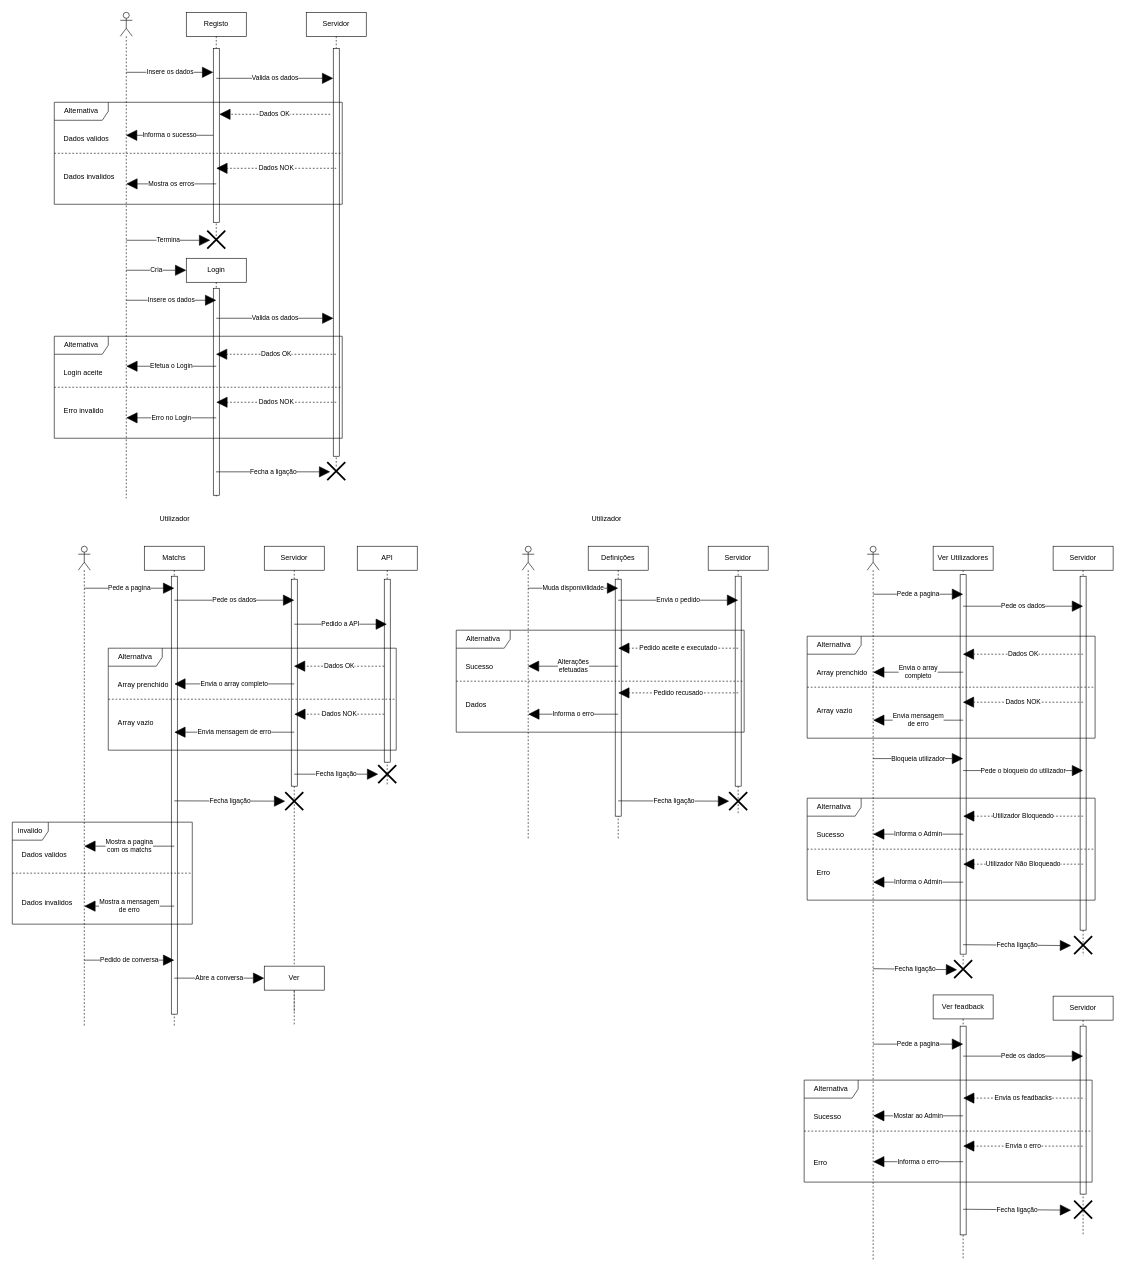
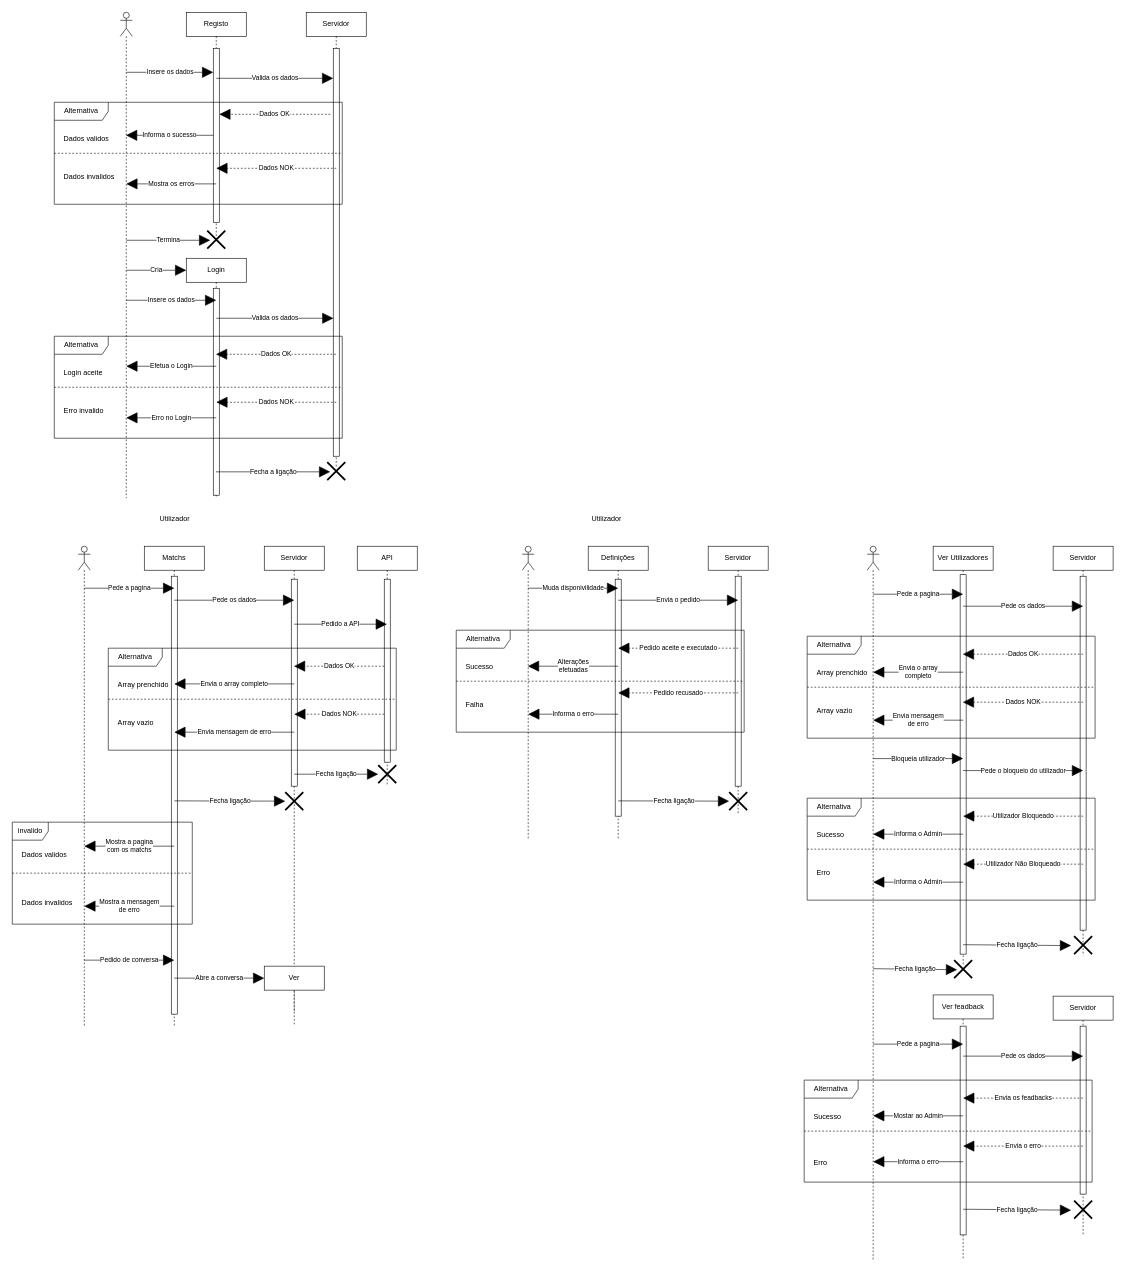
node "Dados": label "Dados" -> "Falha"
